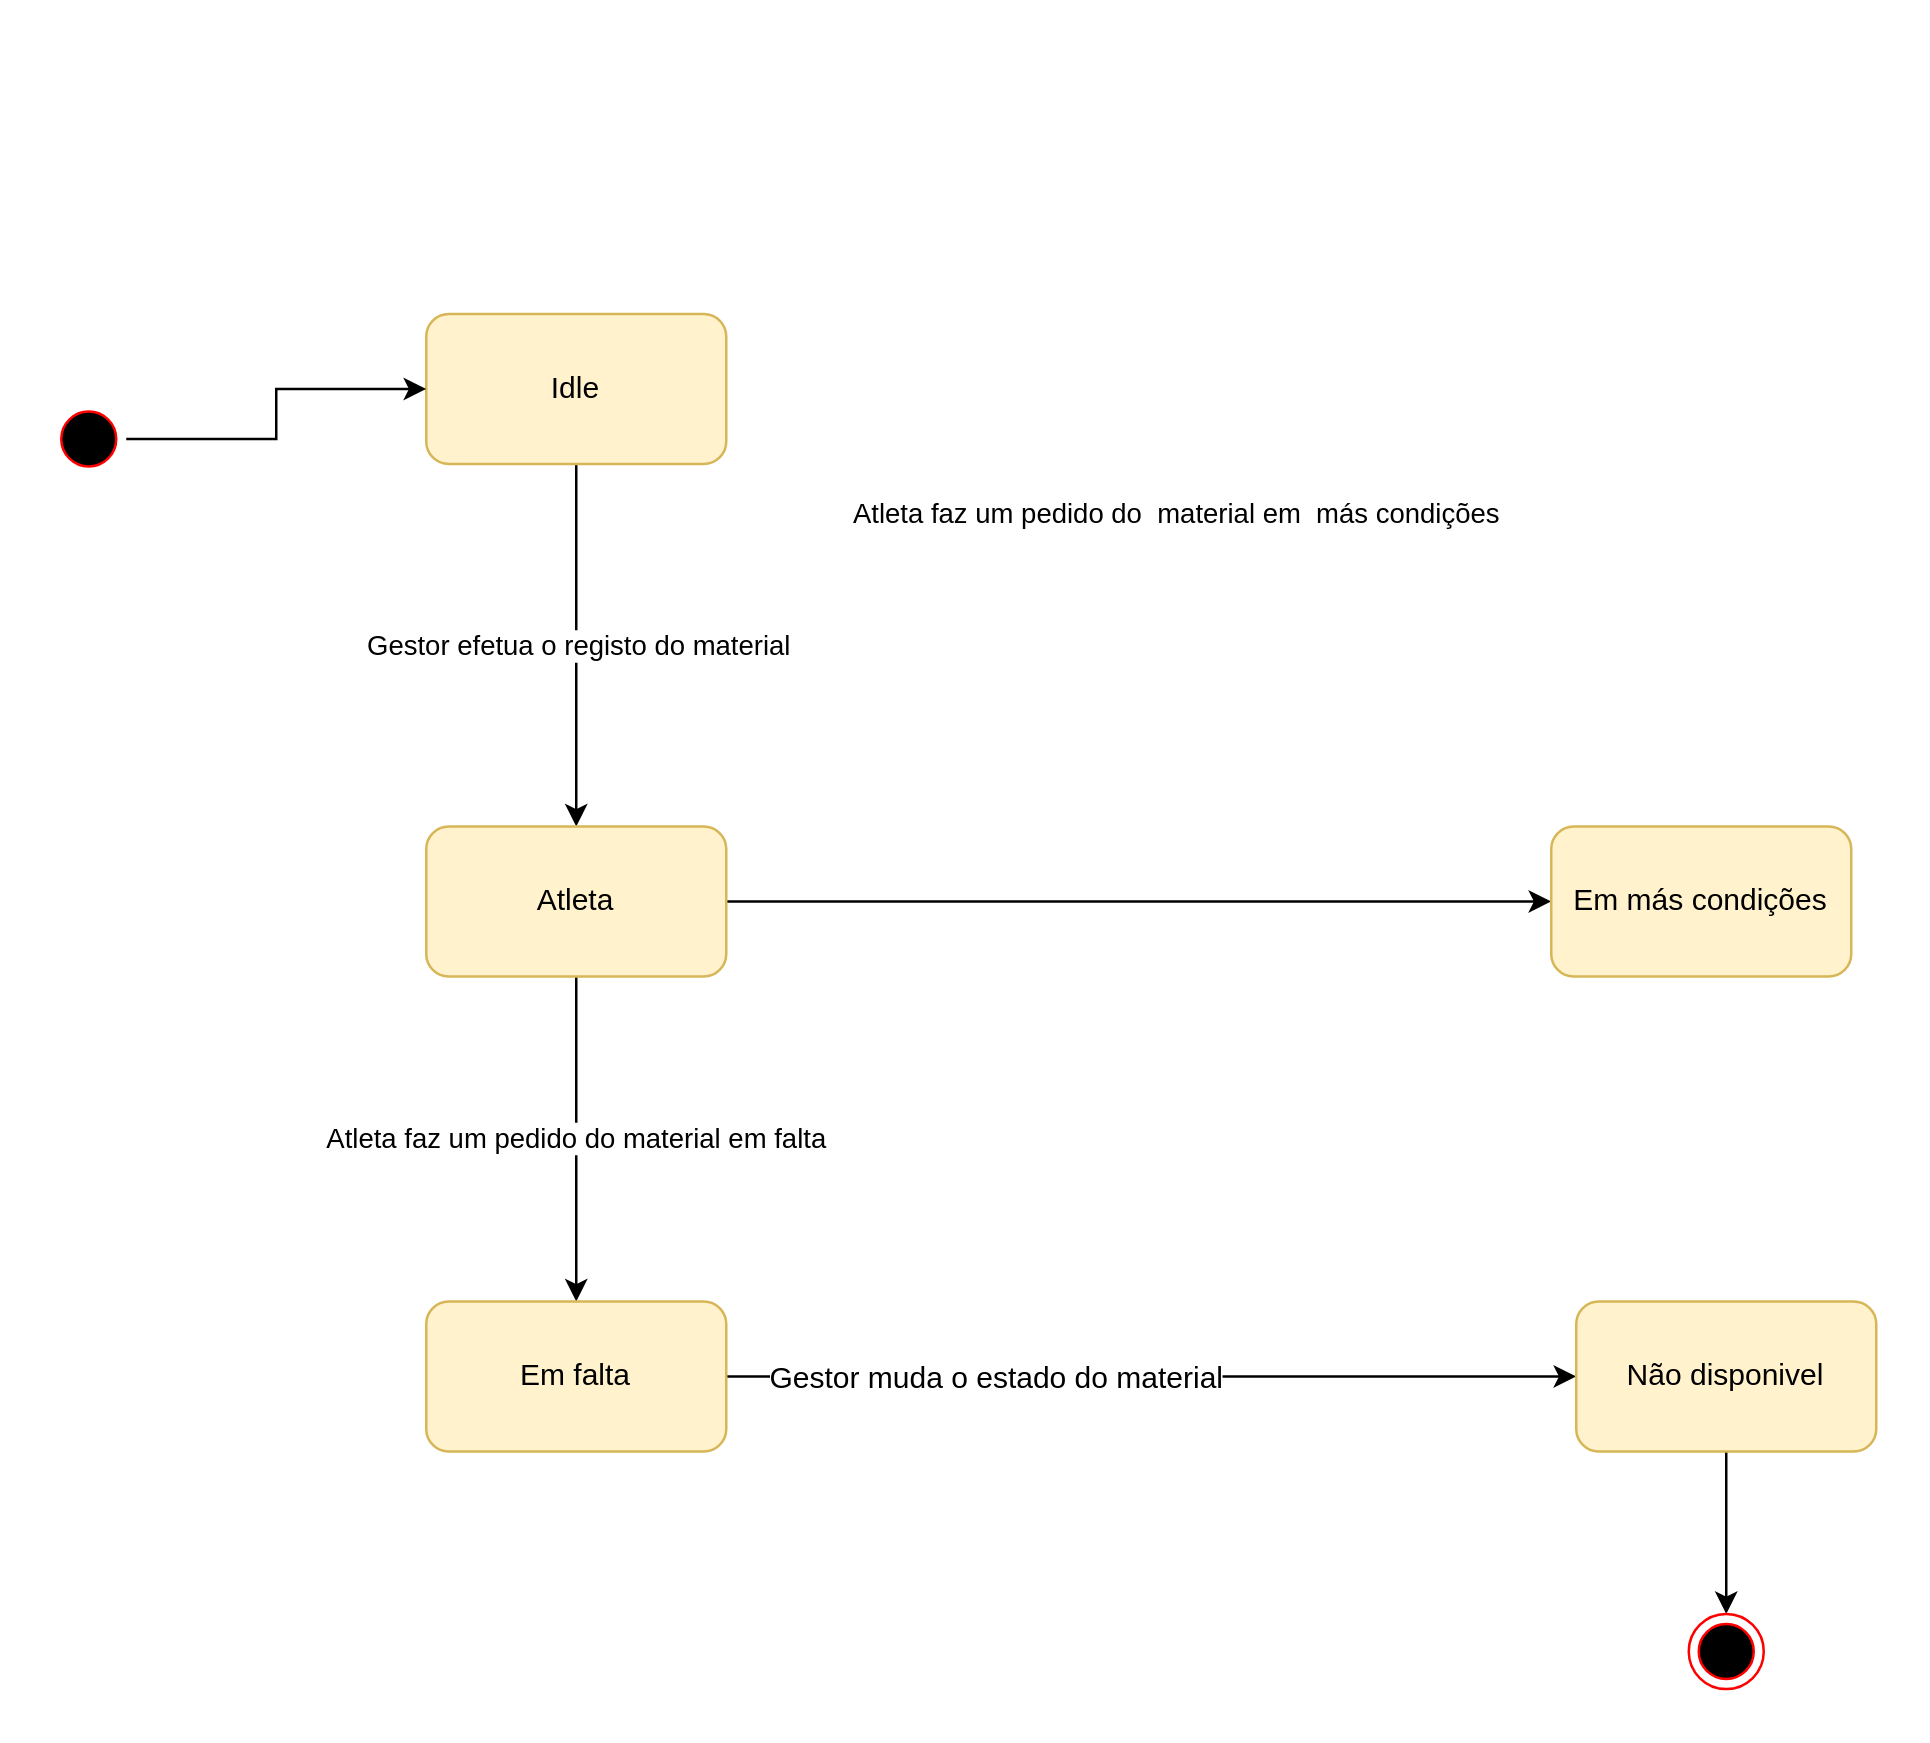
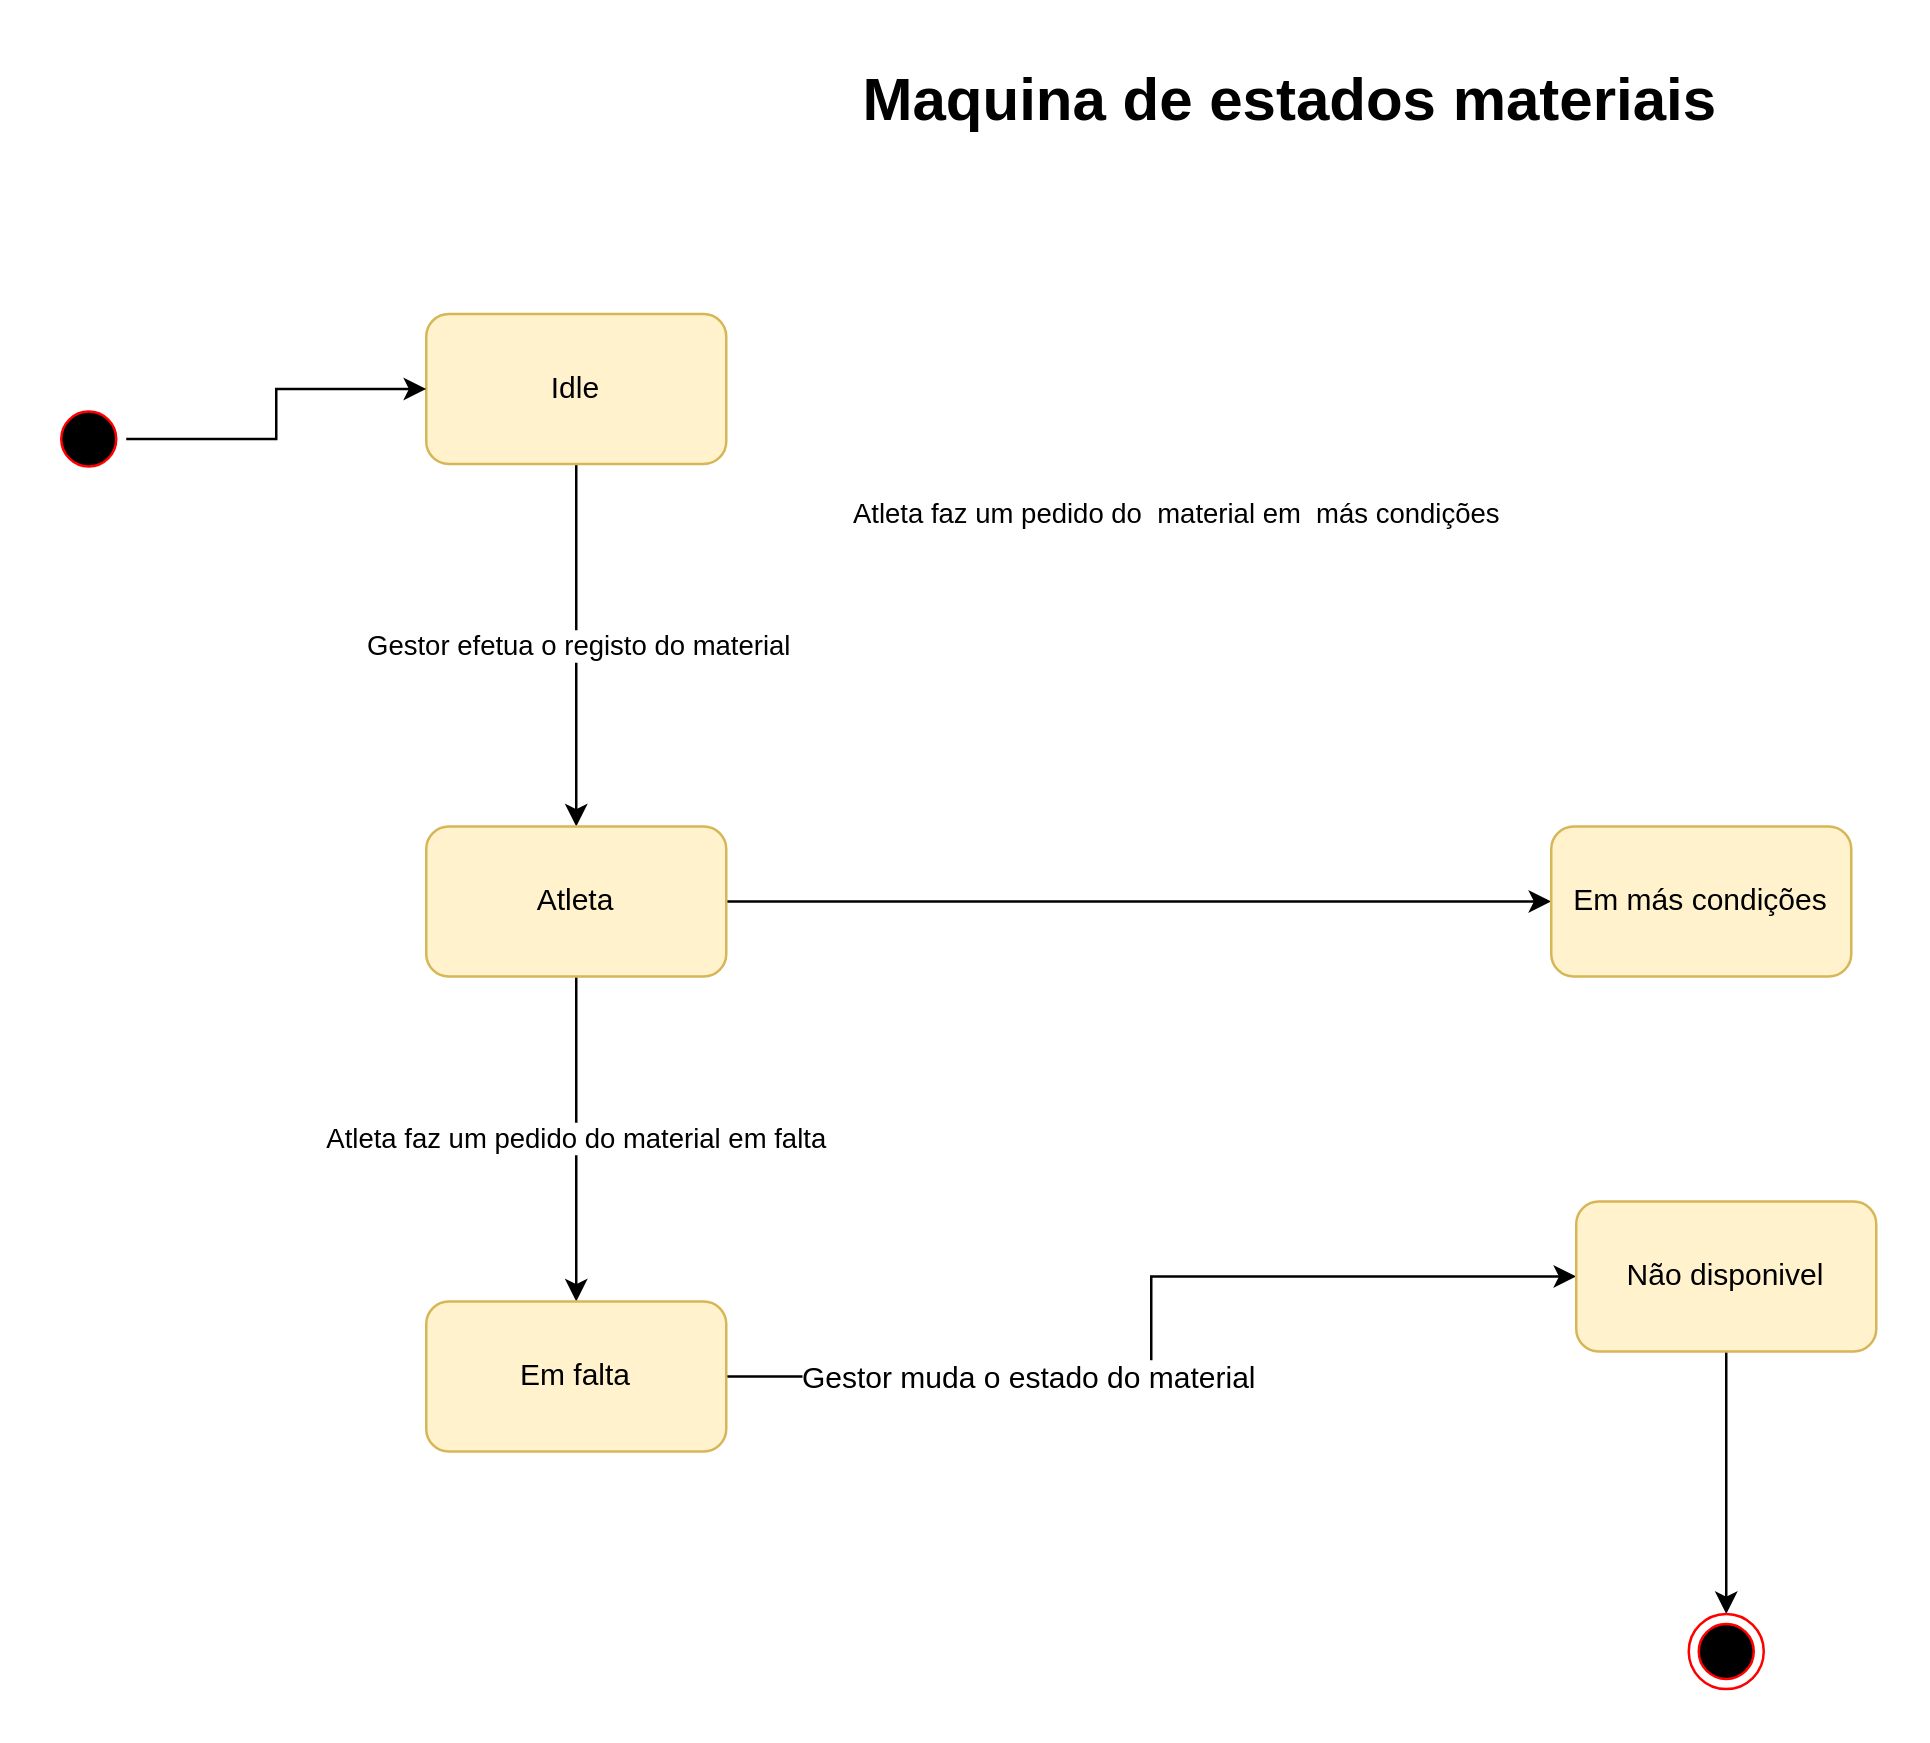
node "Maquina de estados materiais": added
node "Não disponivel": moved (1726, 1376) -> (1726, 1276)
